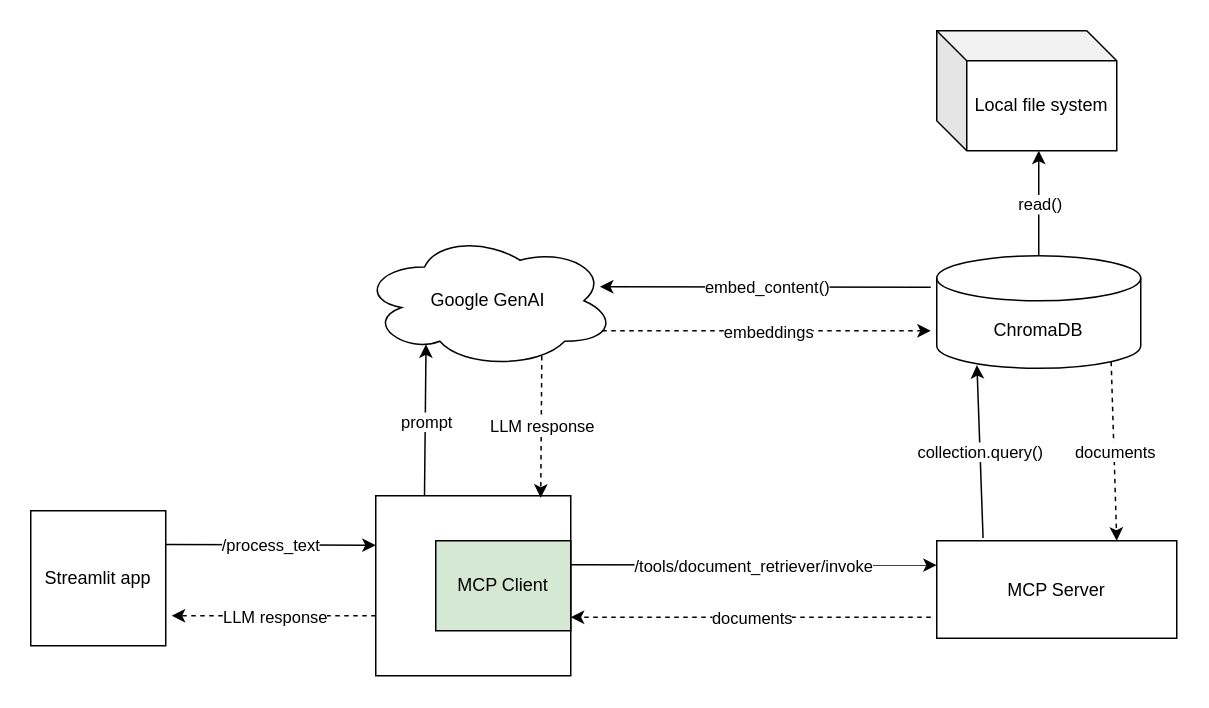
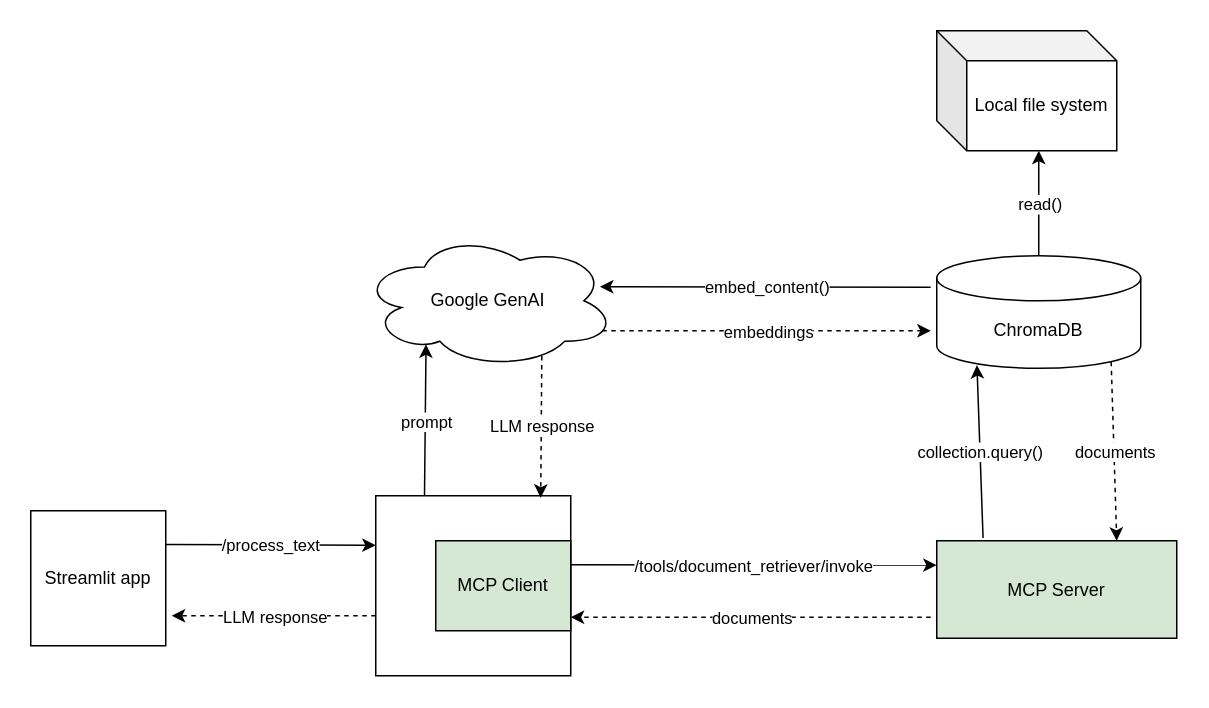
node "MCP Server": fillcolor #ffffff -> #d5e8d4
